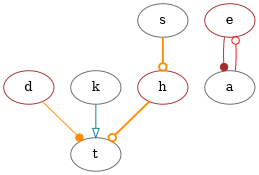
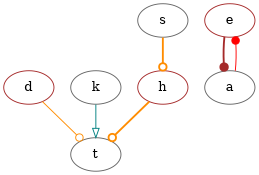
edge "e" -> "a": style solid -> bold
edge "a" -> "e": arrowhead odot -> dot
edge "d" -> "t": arrowhead dot -> odot
